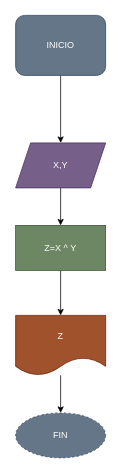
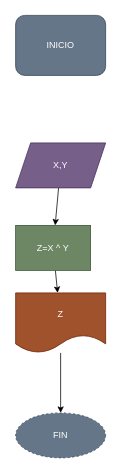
edge "INICIO" -> "X,Y": removed
node "Z=X ^ Y": size 90x45 -> 75x45
node "Z": moved (60, 345) -> (60, 323)
